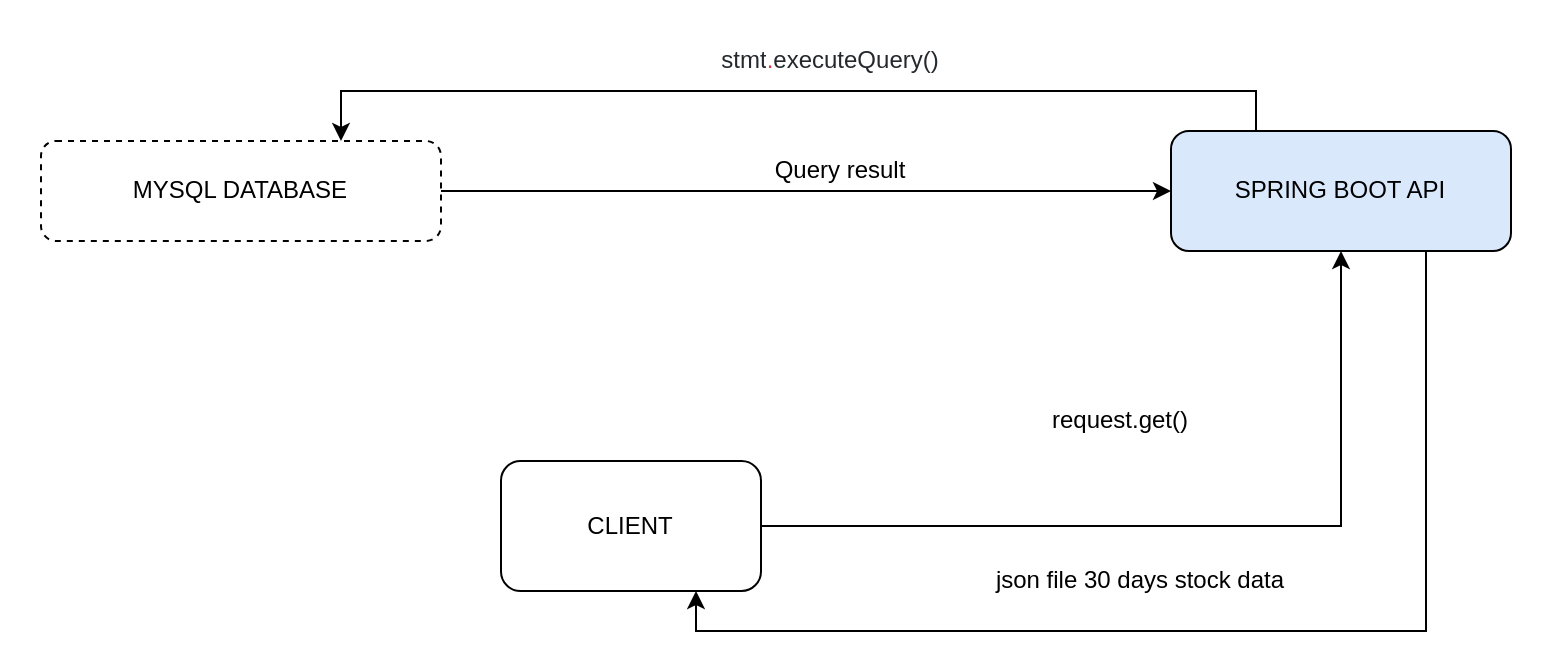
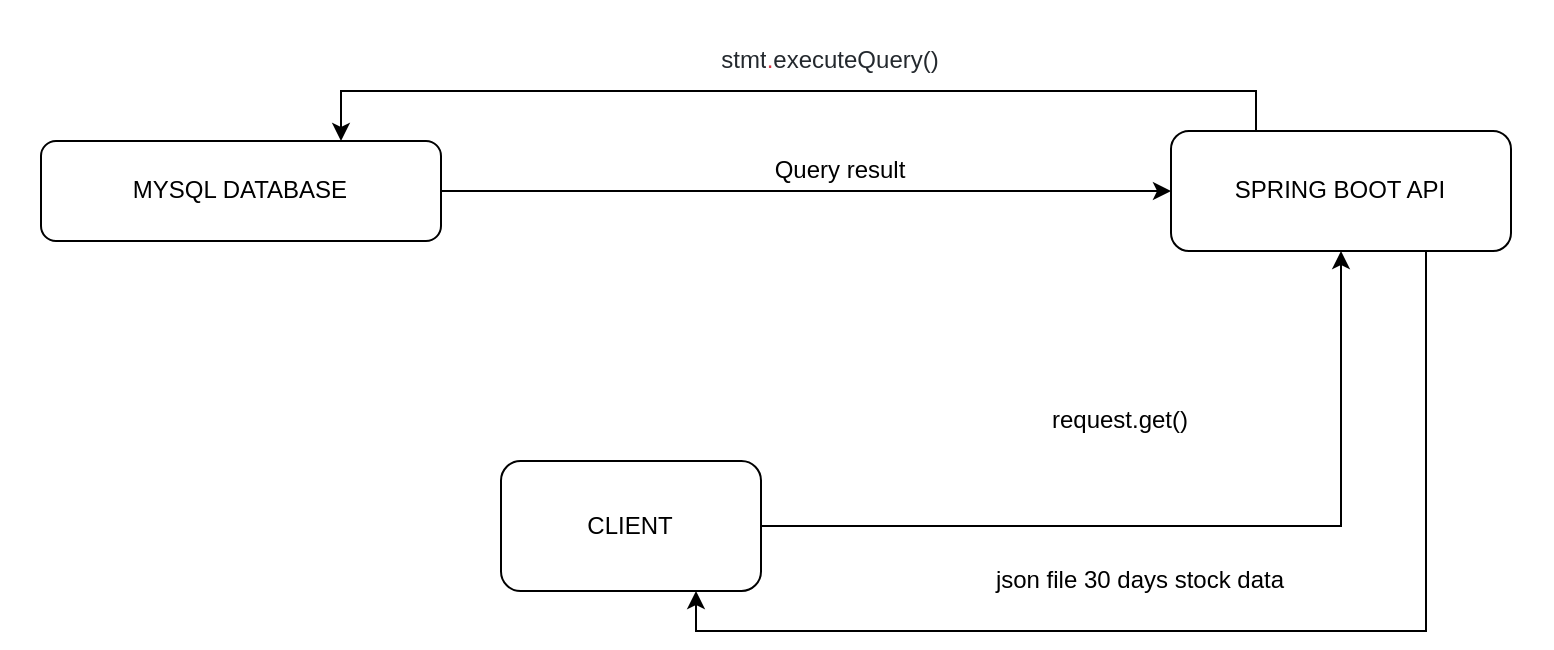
node "MYSQL DATABASE": style dashed -> solid
node "SPRING BOOT API": fillcolor #dae8fc -> #ffffff
